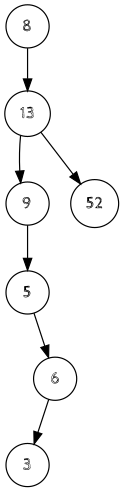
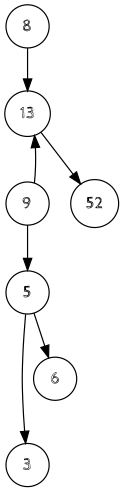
edge "13" -> "9": reversed
edge "6" -> "3": now "5" -> "3"
